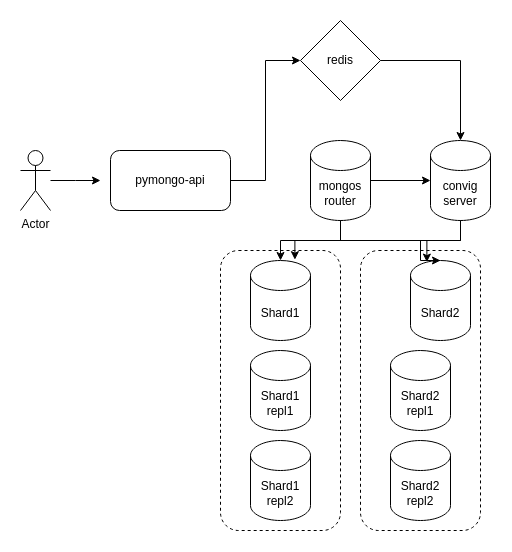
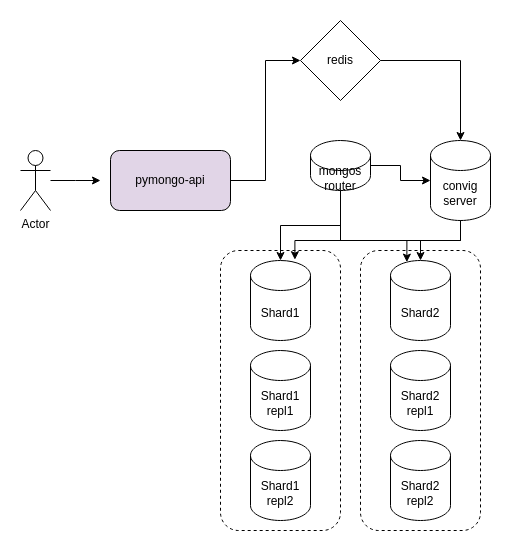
node "pymongo-api": fillcolor #ffffff -> #e1d5e7
node "mongos router": size 60x80 -> 60x50
node "Shard2": moved (441, 301) -> (421, 301)
